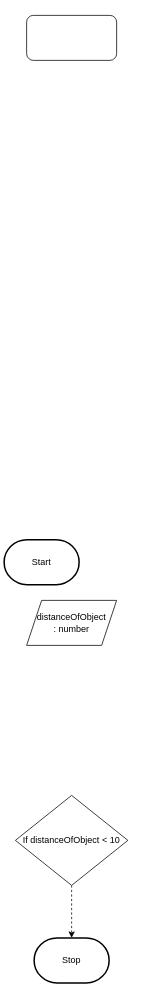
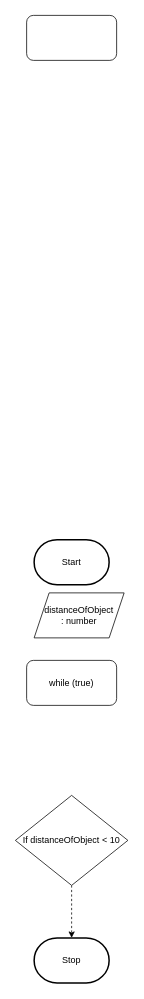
node "Start": moved (42, 562) -> (72, 562)
node "distanceOfObject : number": moved (72, 623) -> (79, 615)
node "while (true)": added
